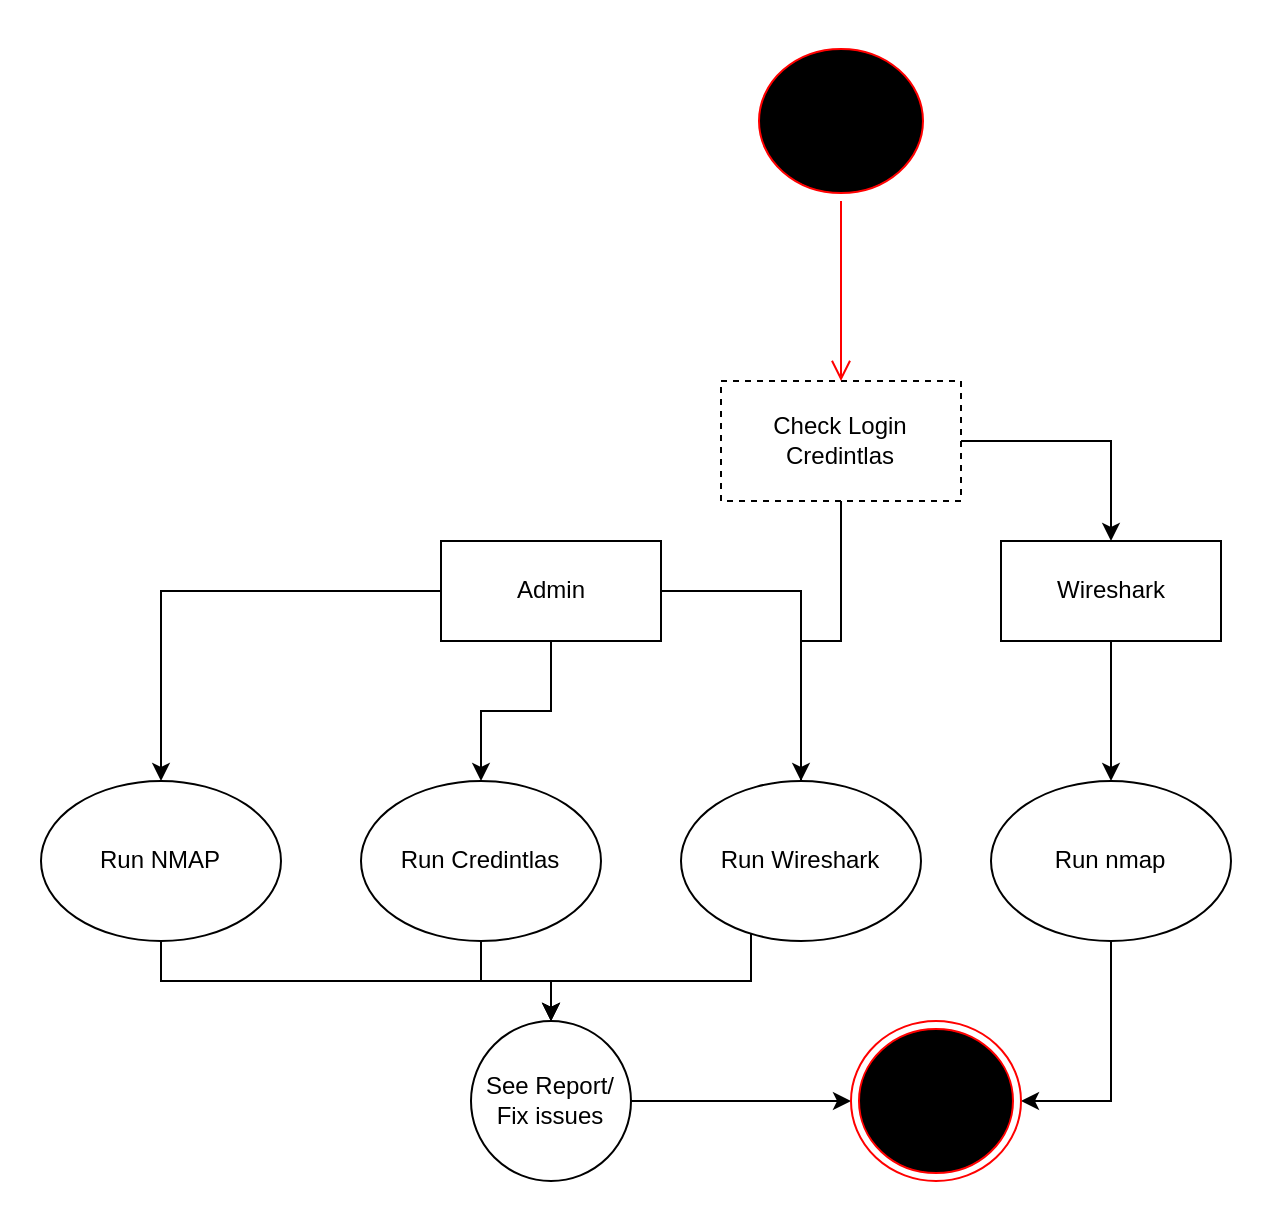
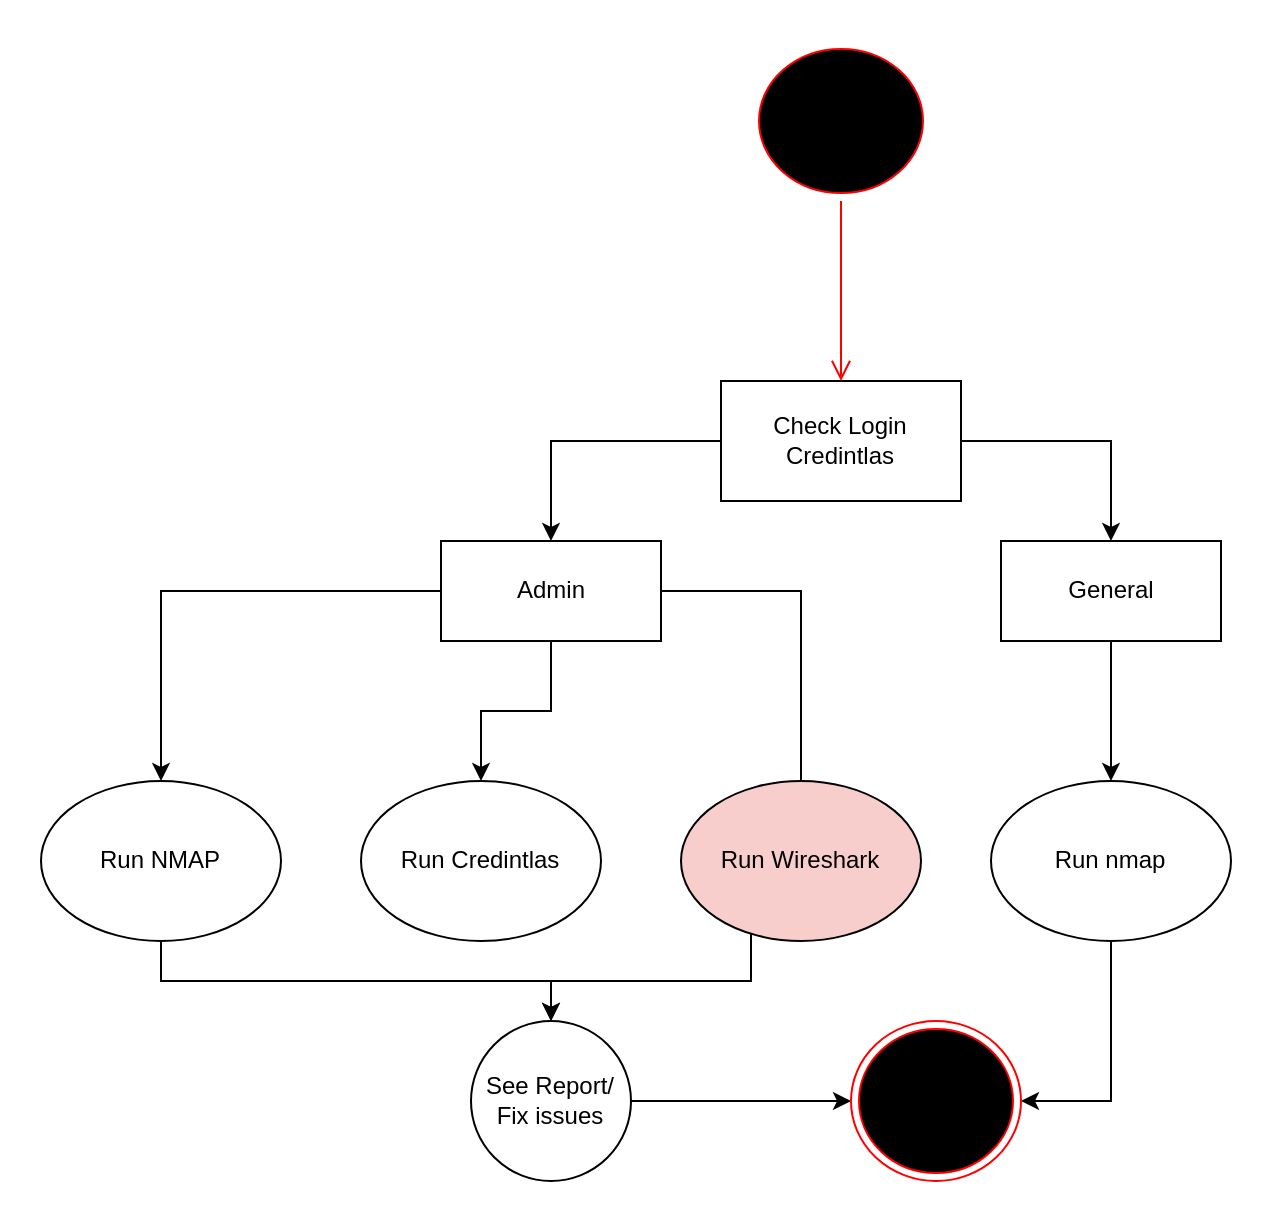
node "Check Login Credintlas": style dashed -> solid
edge "Check Login Credintlas" -> "Run Wireshark": now "Check Login Credintlas" -> "Admin"
node "Wireshark": label "Wireshark" -> "General"
node "Run Wireshark": fillcolor #ffffff -> #f8cecc
edge "Run Credintlas" -> "See Report/ Fix issues": removed
